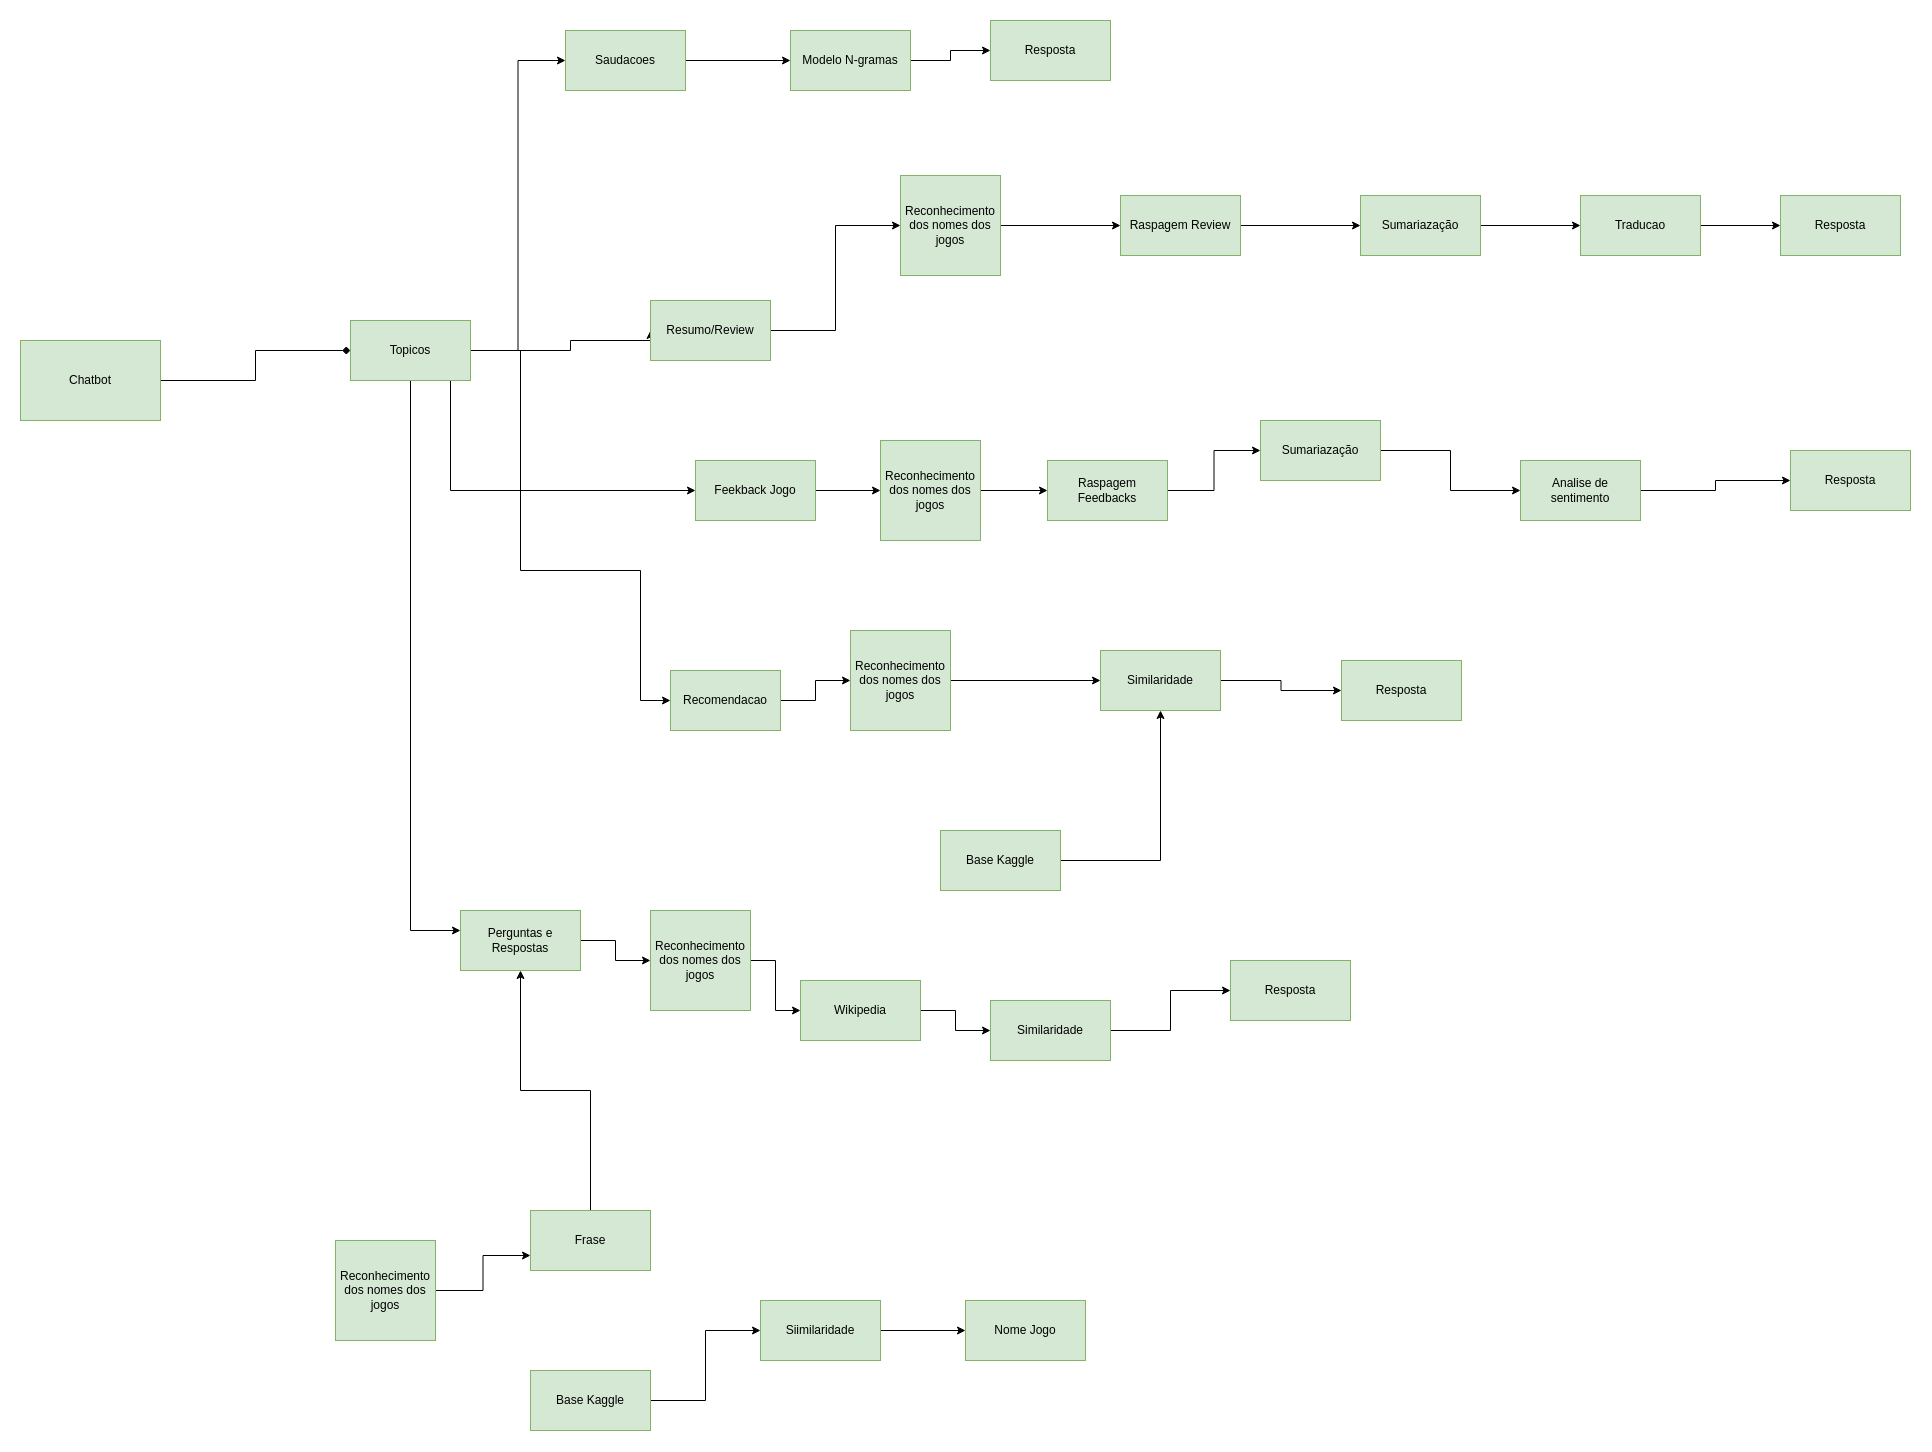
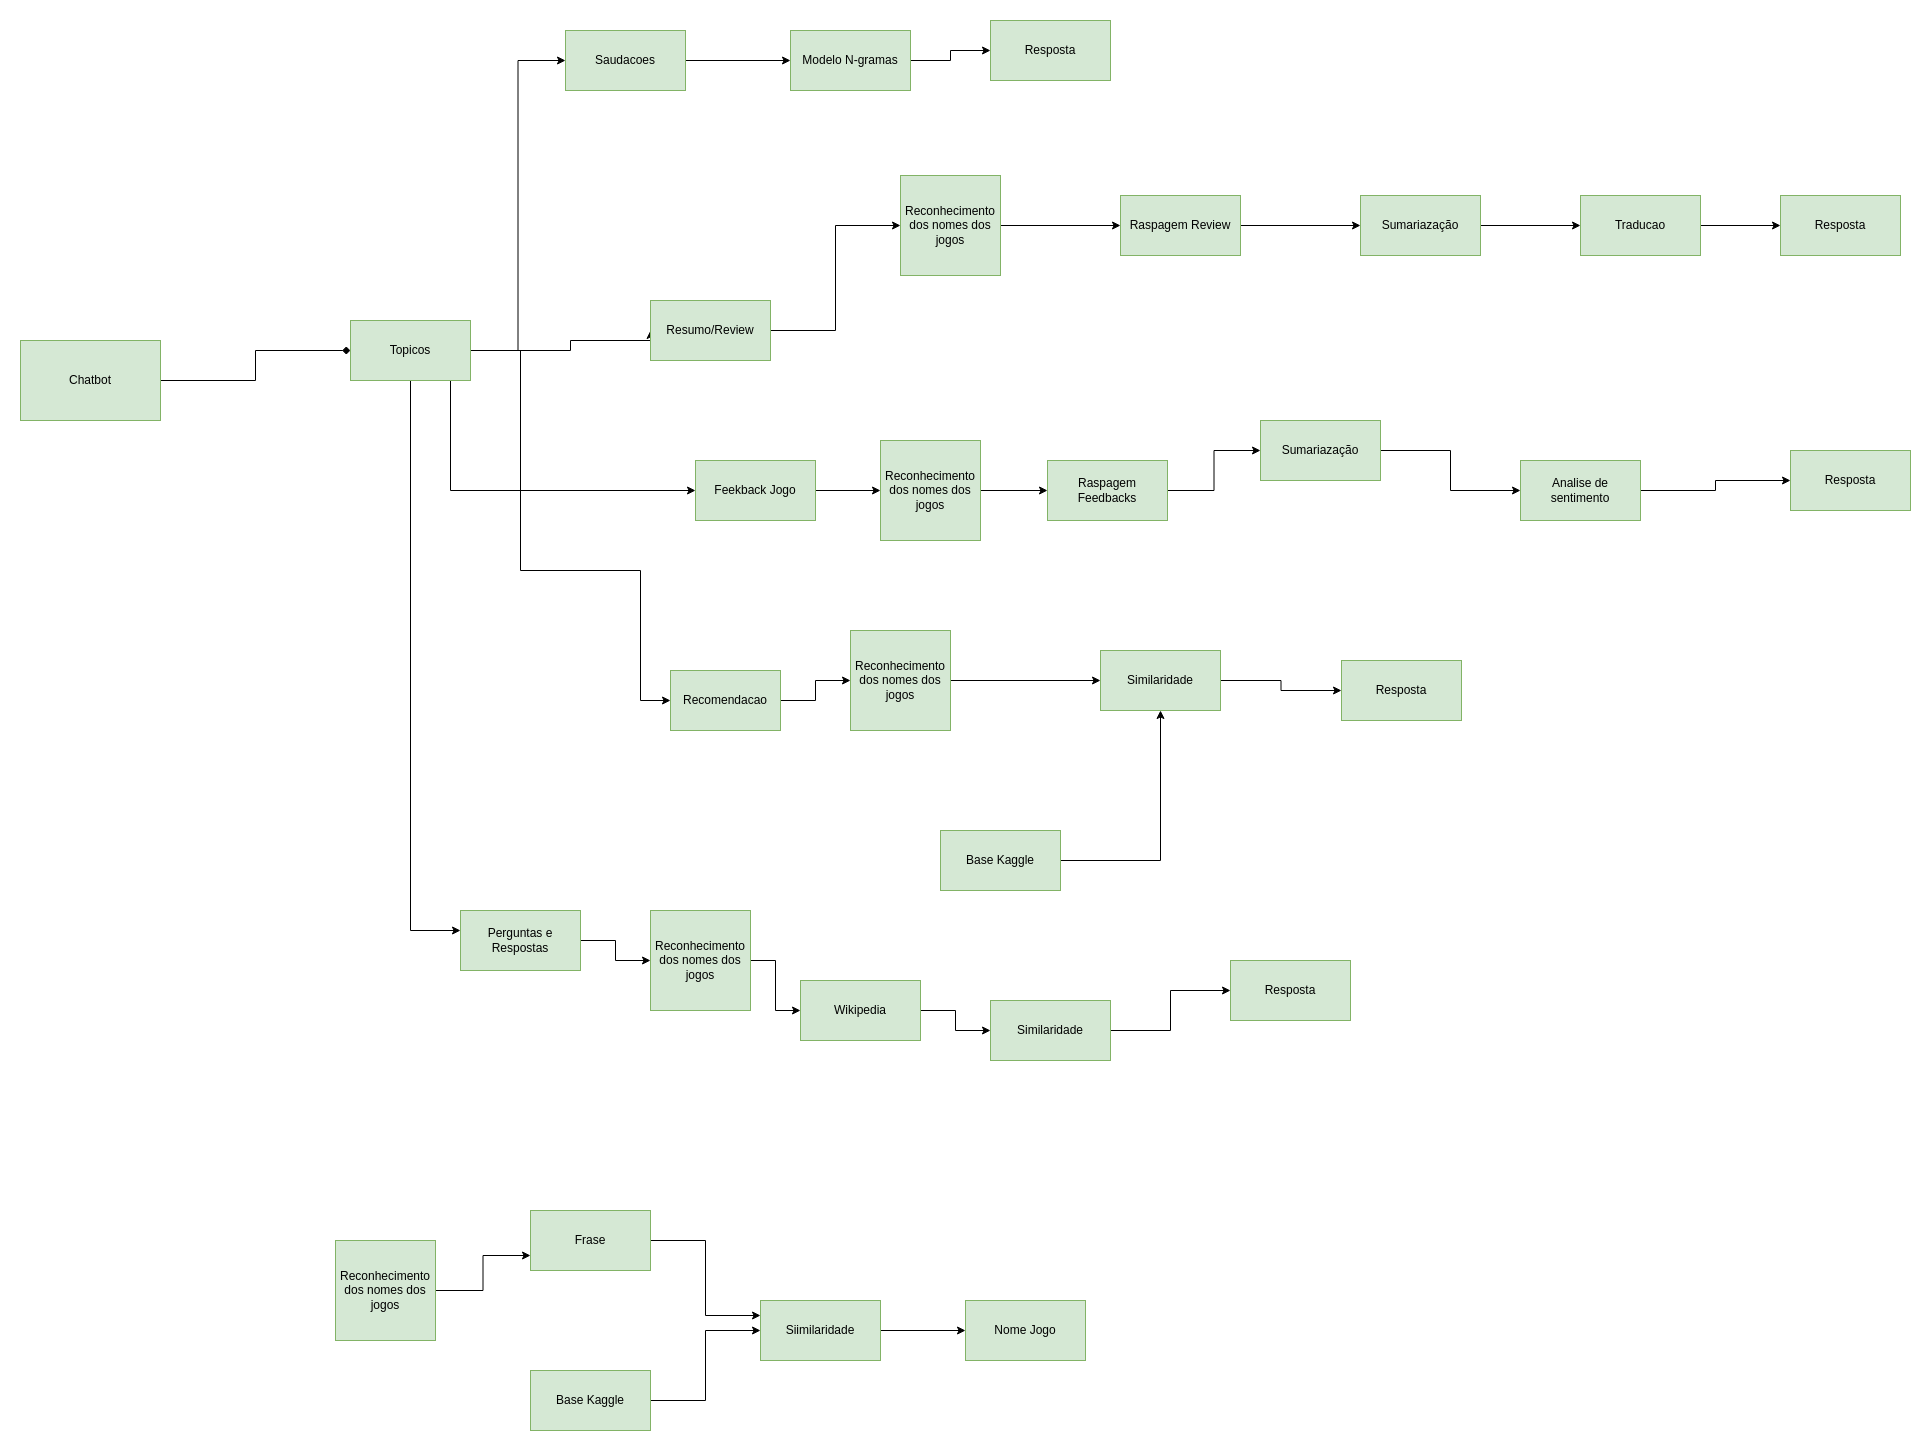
edge "Frase" -> "Perguntas e Respostas": now "Frase" -> "Siimilaridade"
